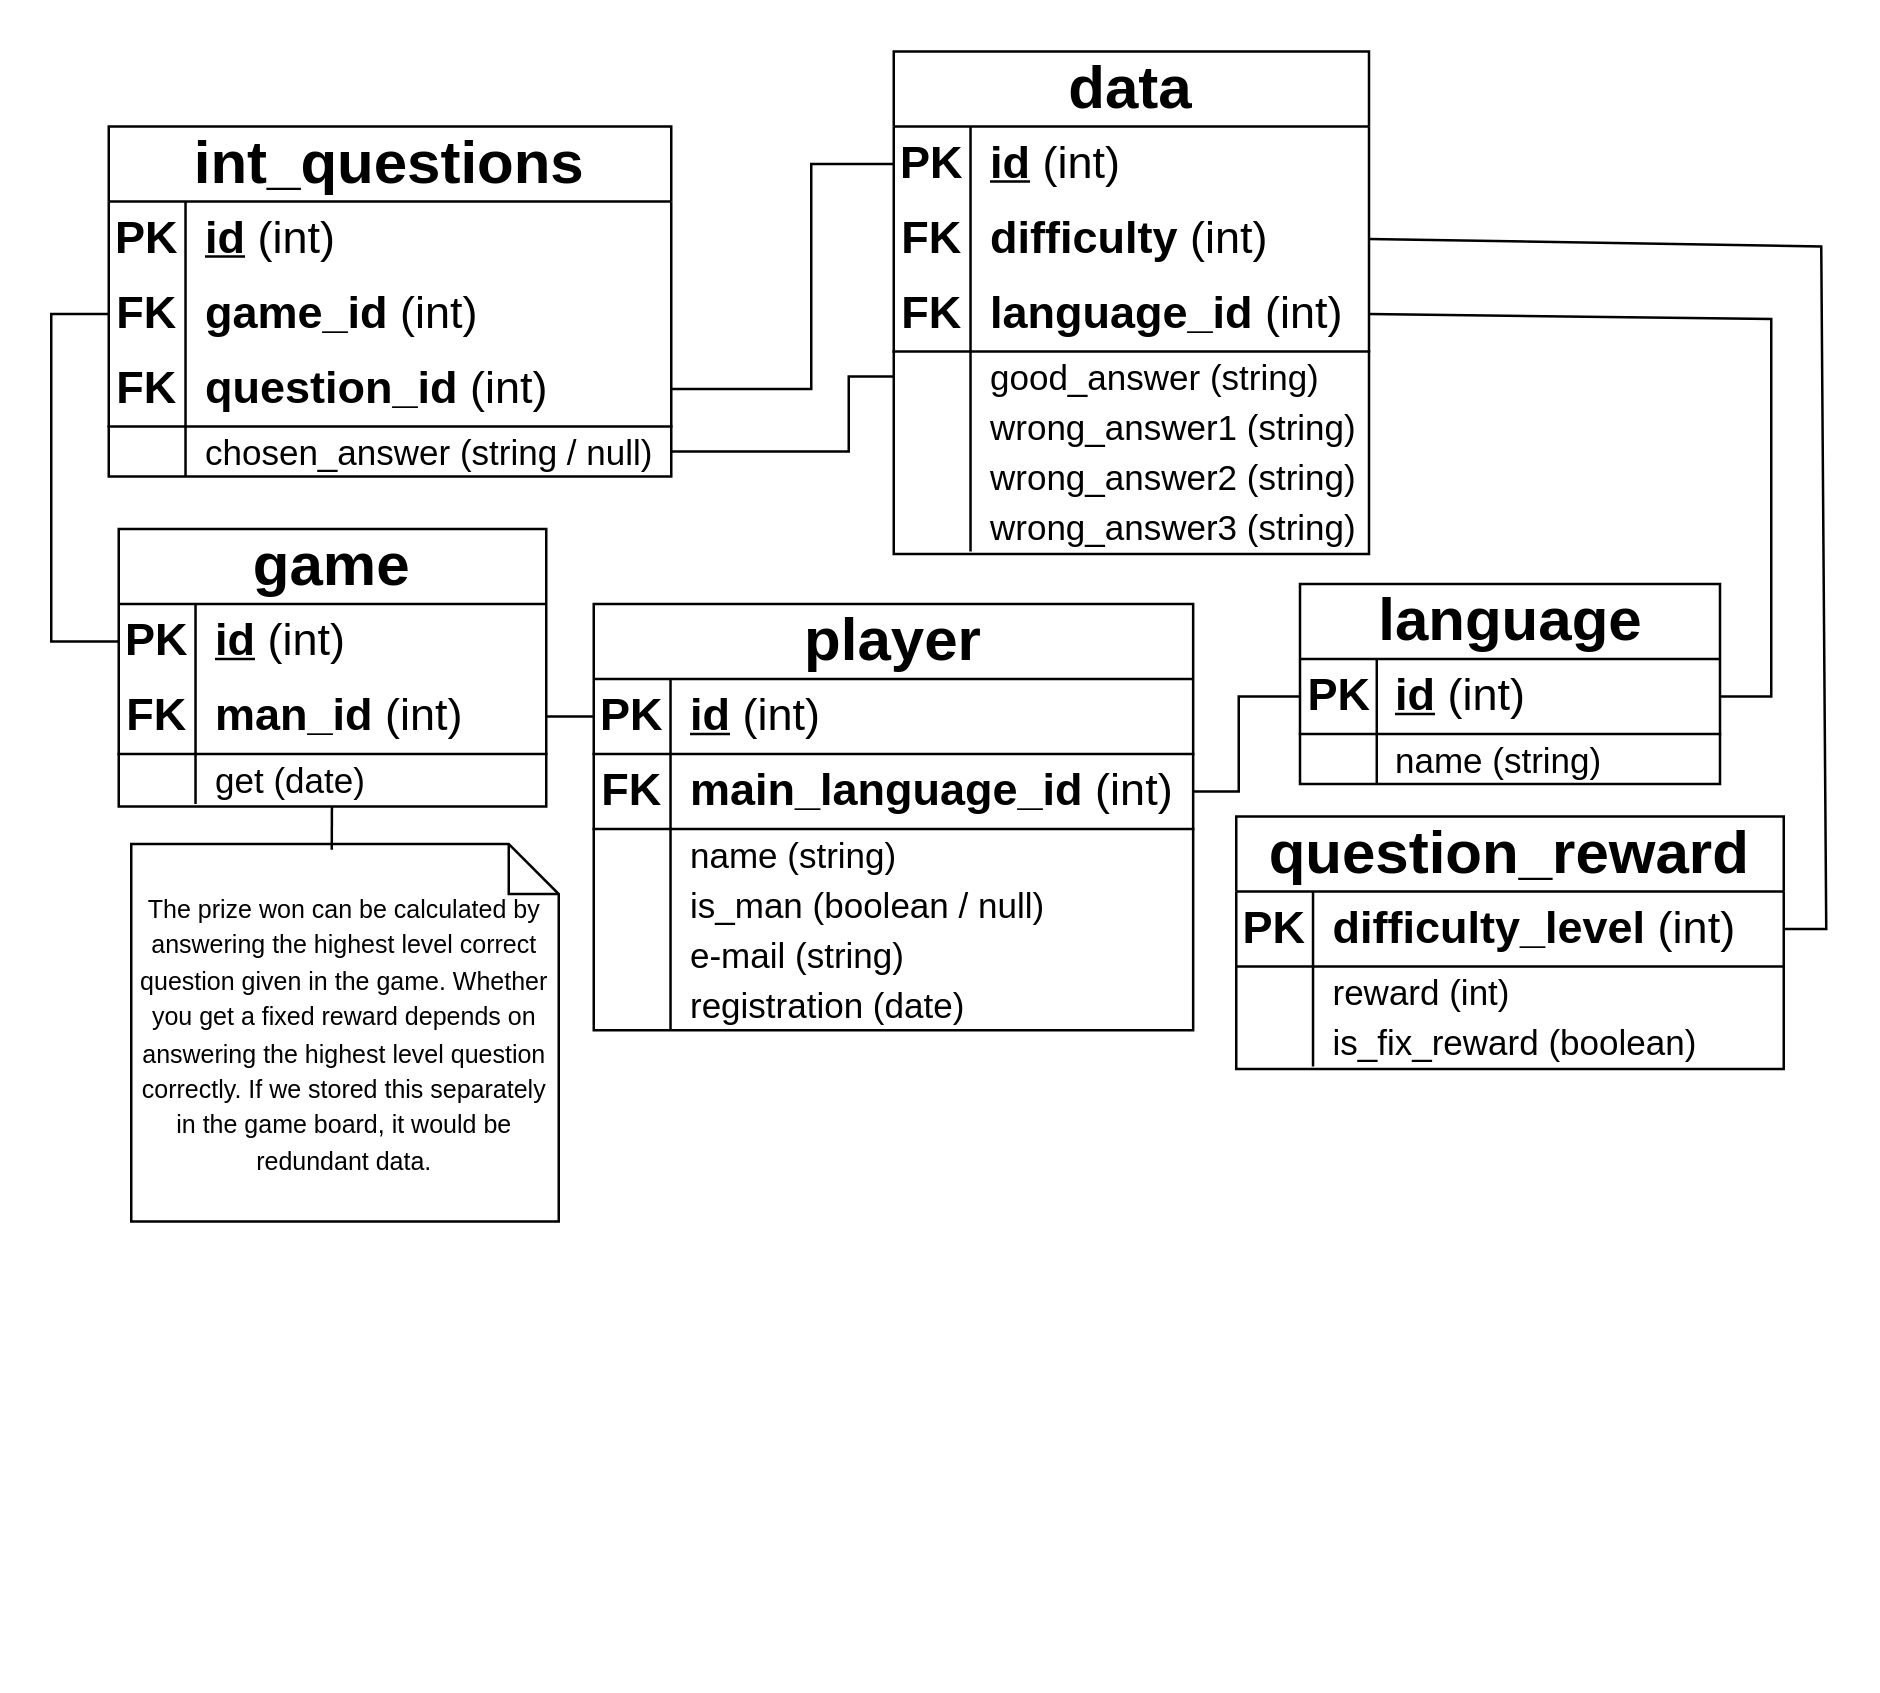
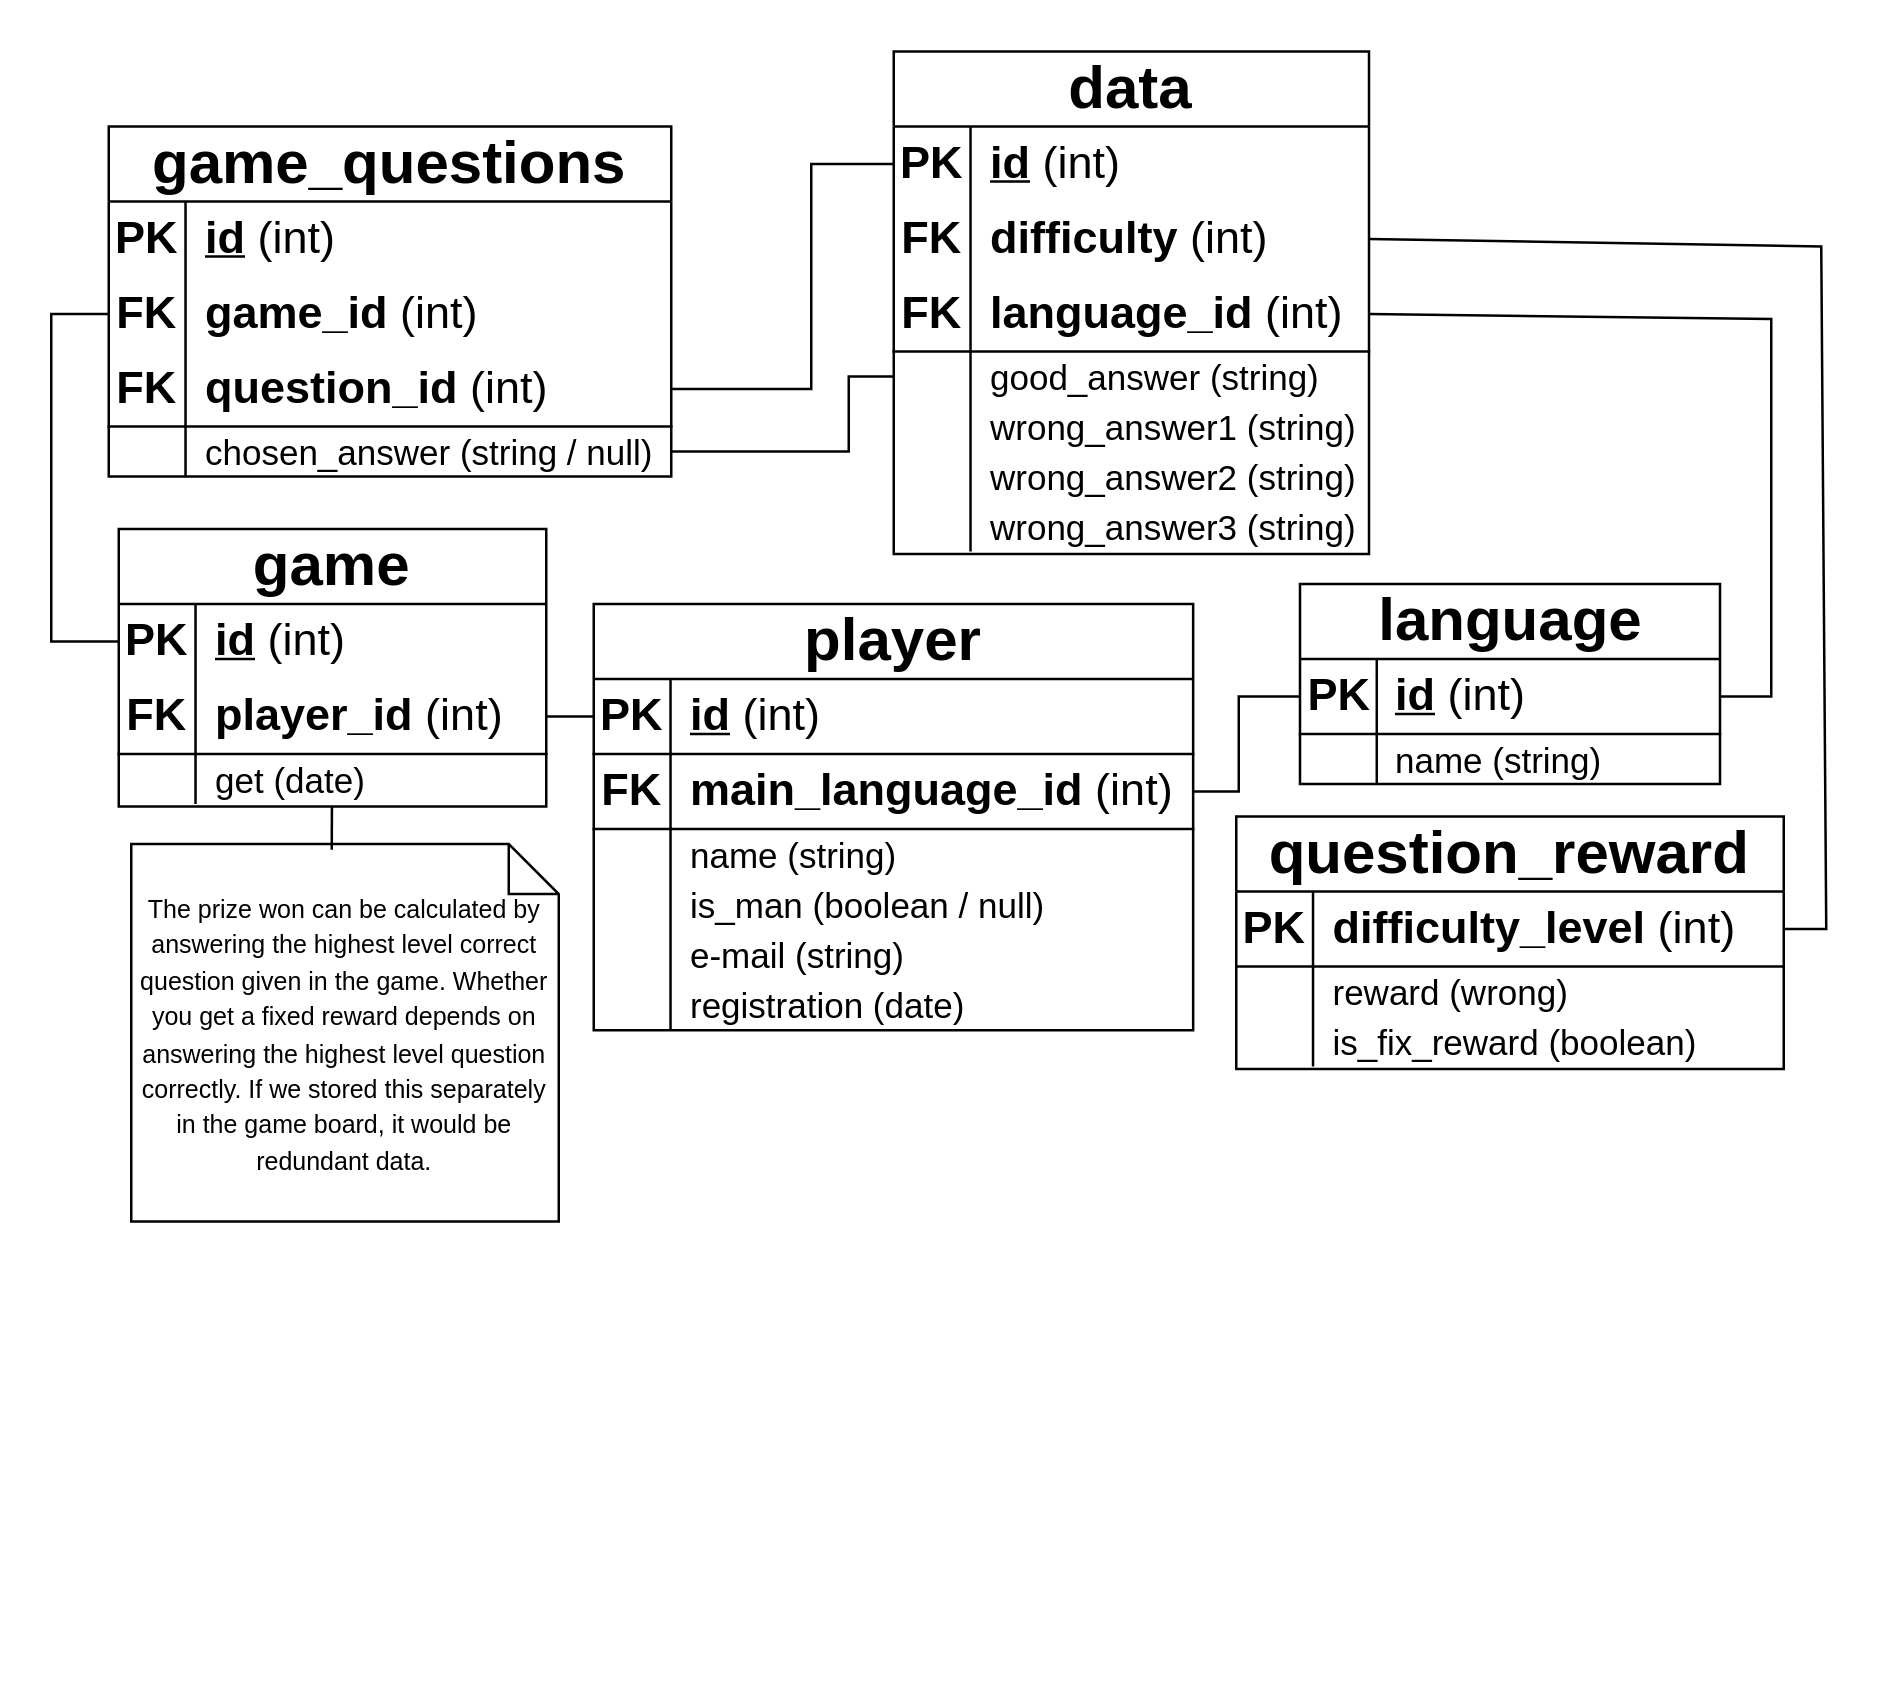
node "int_questions": label "int_questions" -> "game_questions"
node "man_id (int)": label "man_id (int)" -> "player_id (int)"
node "reward (int)": label "reward (int)" -> "reward (wrong)"
